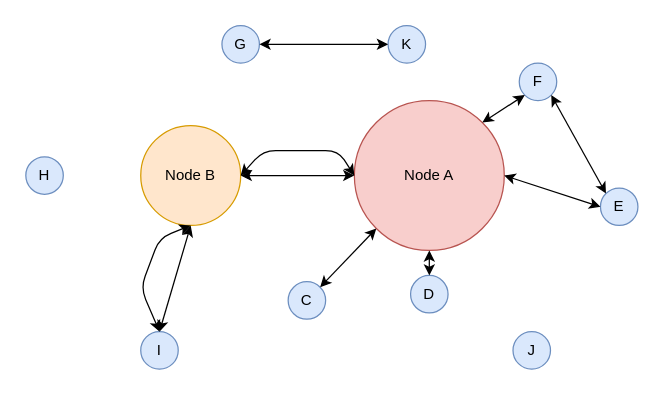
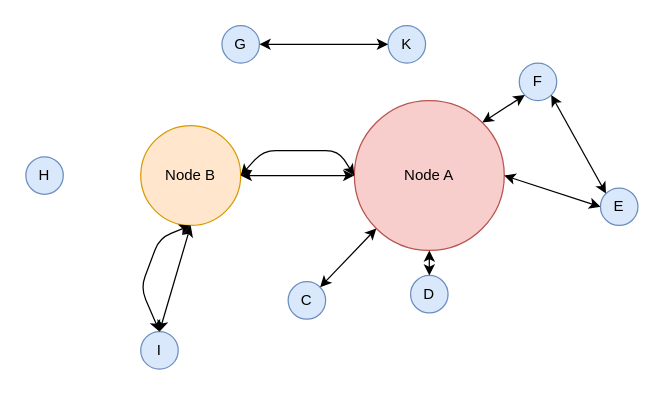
node "J": removed
